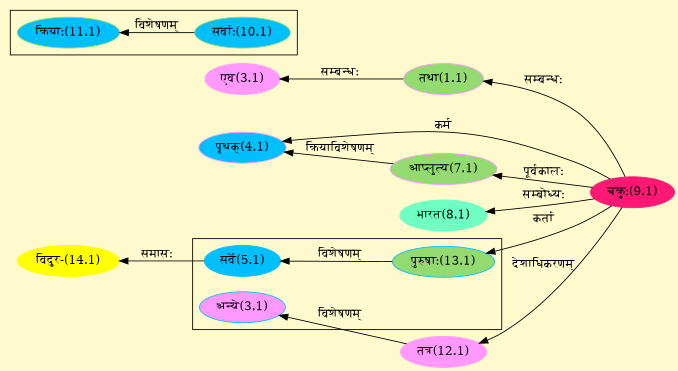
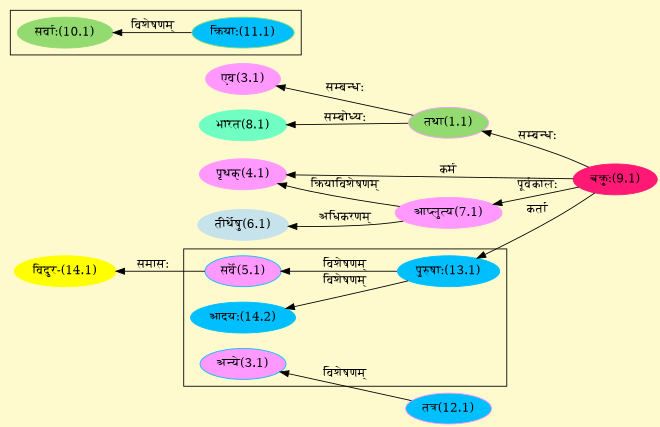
edge "सर्वाः(10.1)" -> "क्रियाः(11.1)": reversed
node "सर्वाः(10.1)": fillcolor #00bfff -> #93db70
node "पृथक्(4.1)": fillcolor #00bfff -> #ff99ff
node "आप्लुत्य(7.1)": fillcolor #93db70 -> #ff99ff
edge "चक्रुः(9.1)" -> "भारत(8.1)": now "तथा(1.1)" -> "भारत(8.1)"
node "तीर्थेषु(6.1)": added
node "सर्वे(5.1)": fillcolor #00bfff -> #ff99ff
node "पुरुषाः(13.1)": fillcolor #93db70 -> #00bfff
edge "चक्रुः(9.1)" -> "तत्र(12.1)": removed, label "देशाधिकरणम्"
node "आदयः(14.2)": added
node "तत्र(12.1)": fillcolor #ff99ff -> #00bfff
